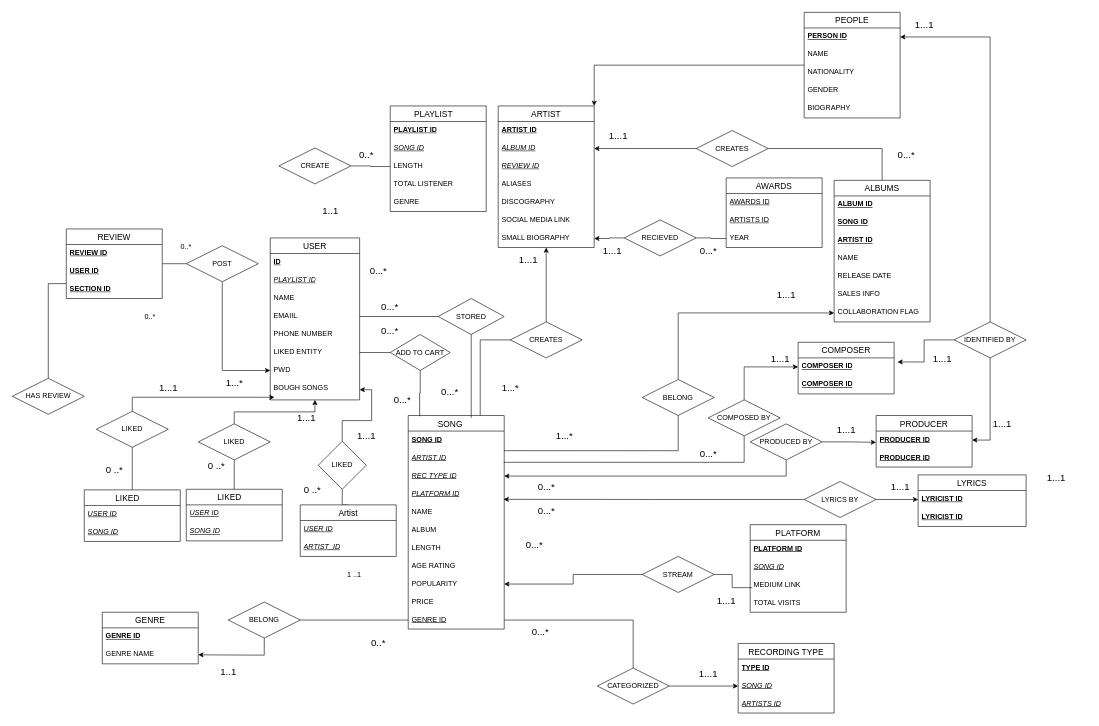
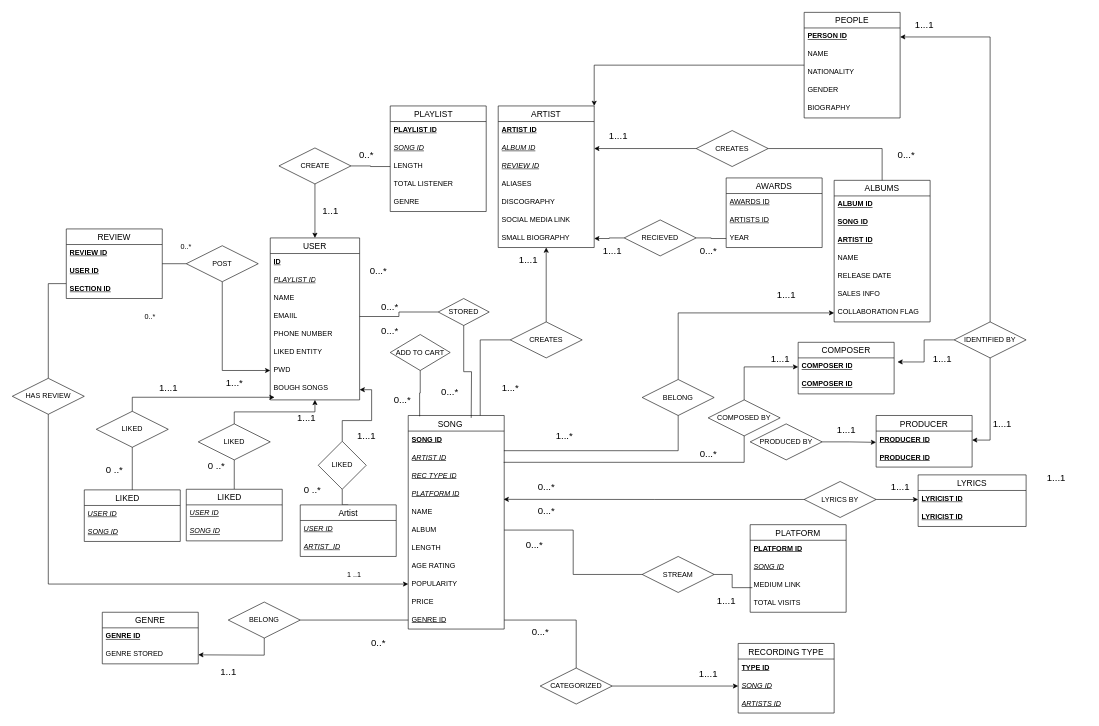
edge "CREATE" -> "USER": added
node "STORED": size 66x36 -> 51x27
edge "LIKED ENTITY" -- "ADD TO CART": removed
edge "PRODUCED BY" -> "REC TYPE ID": removed
edge "ALBUM" -- "STREAM": added
edge "STREAM" -> "POPULARITY": now "HAS REVIEW" -> "POPULARITY"
node "GENRE NAME": label "GENRE NAME" -> "GENRE STORED"
node "CATEGORIZED": moved (633, 686) -> (576, 686)
